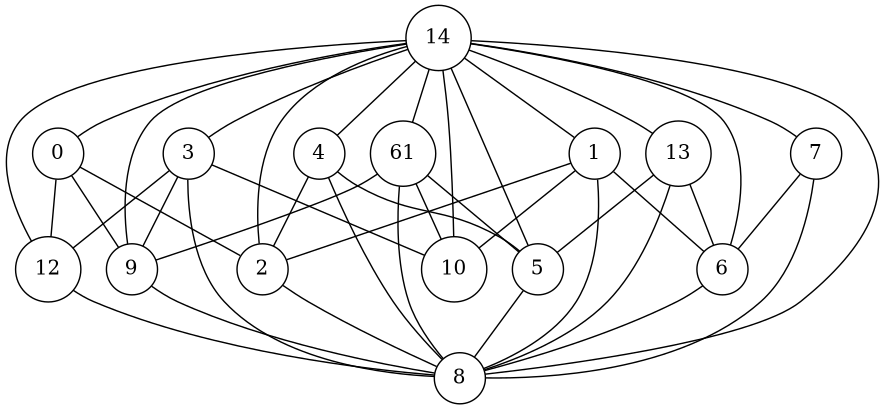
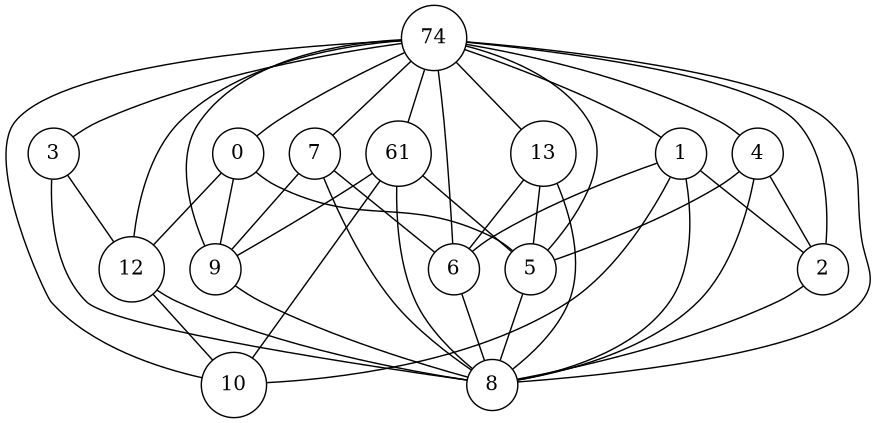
node "14": label "14" -> "74"
edge "3" -- "9": now "7" -- "9"
edge "0" -- "2": now "0" -- "5"
edge "3" -- "10": now "12" -- "10"
